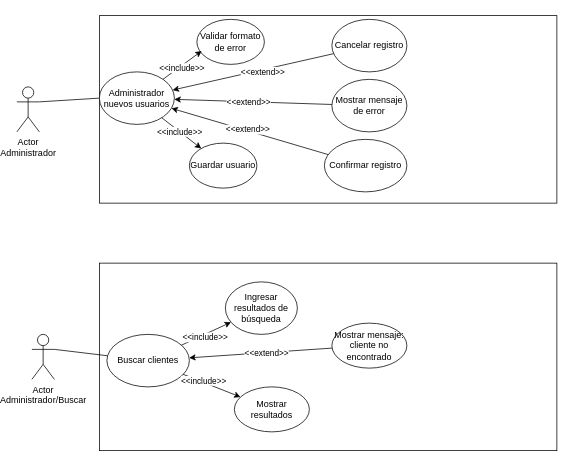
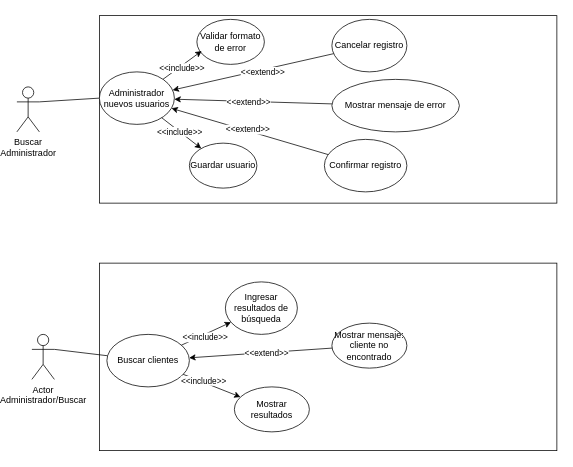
node "Mostrar mensaje de error": size 75x53 -> 128x53
node "Actor Administrador": label "Actor Administrador" -> "Buscar Administrador"
